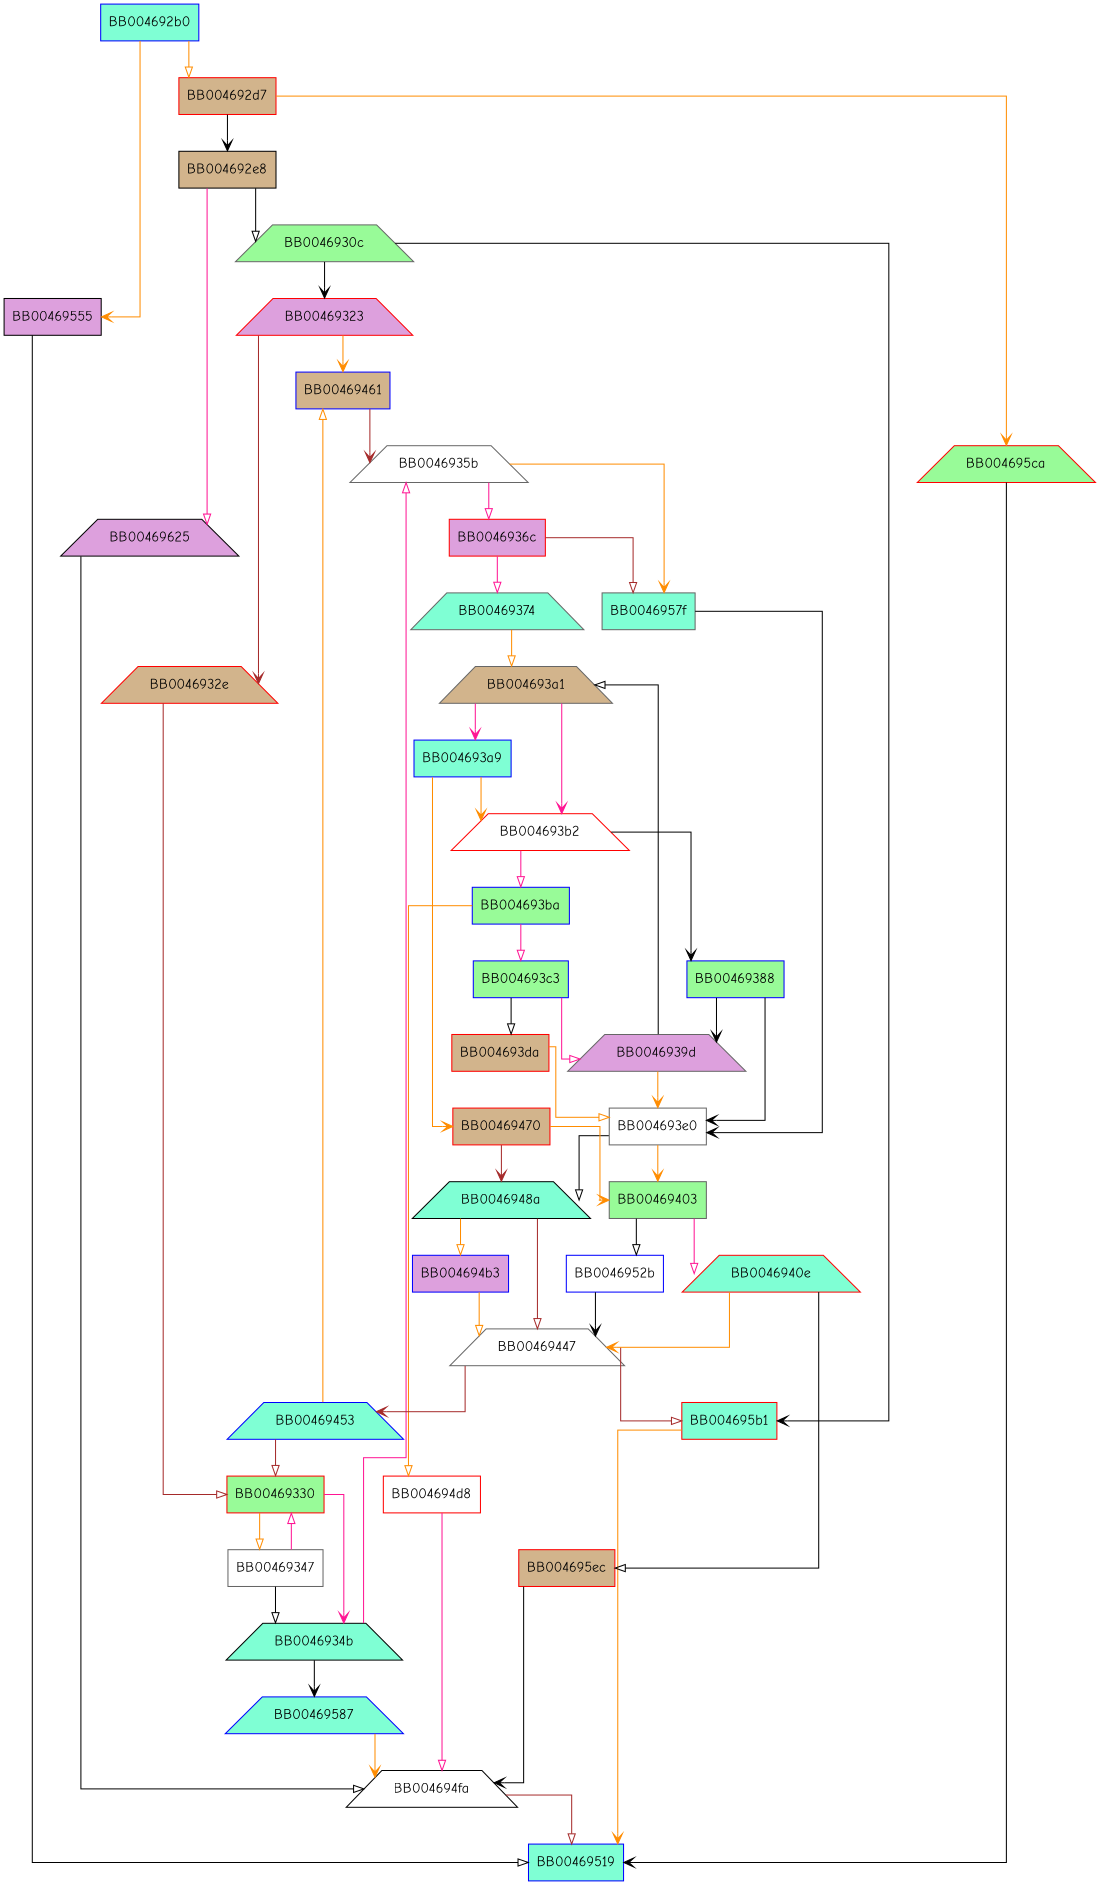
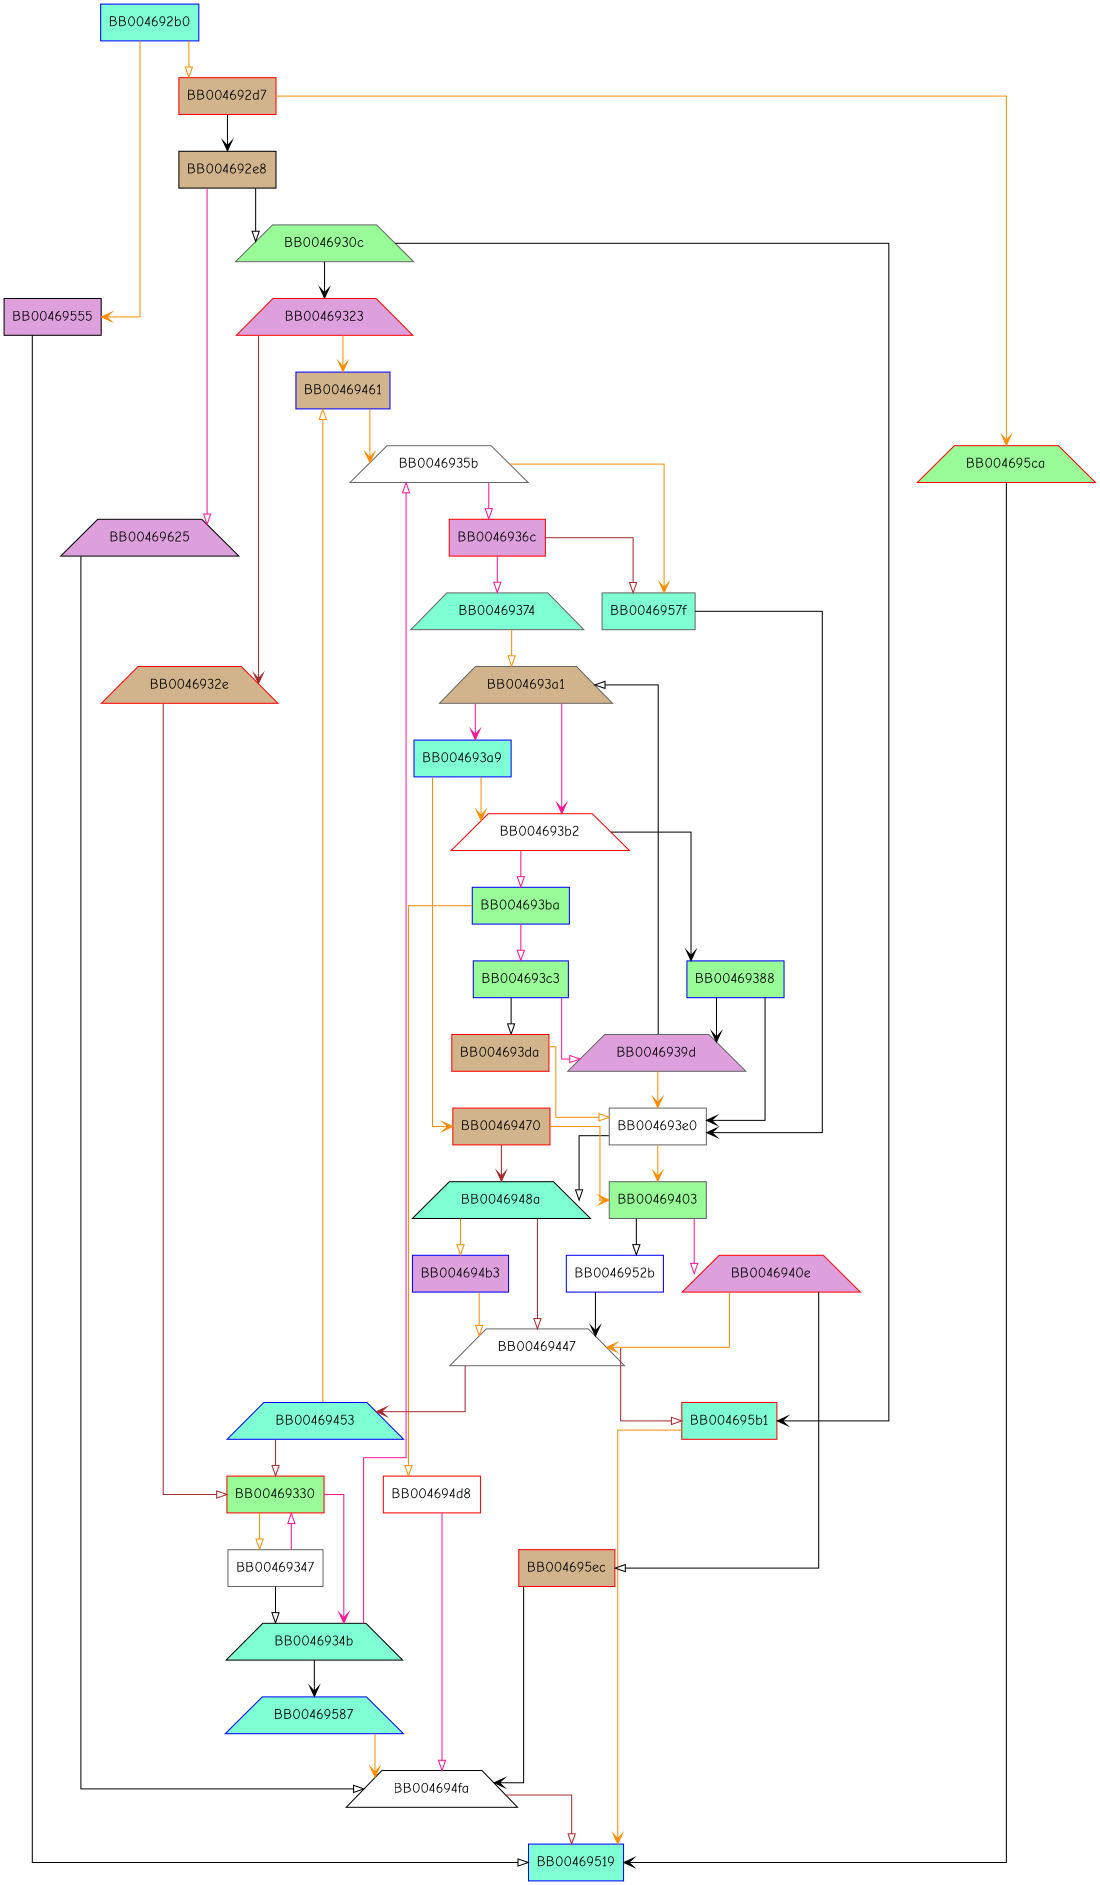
edge "BB00469461" -> "BB0046935b": color brown -> darkorange
node "BB0046940e": fillcolor aquamarine -> plum
